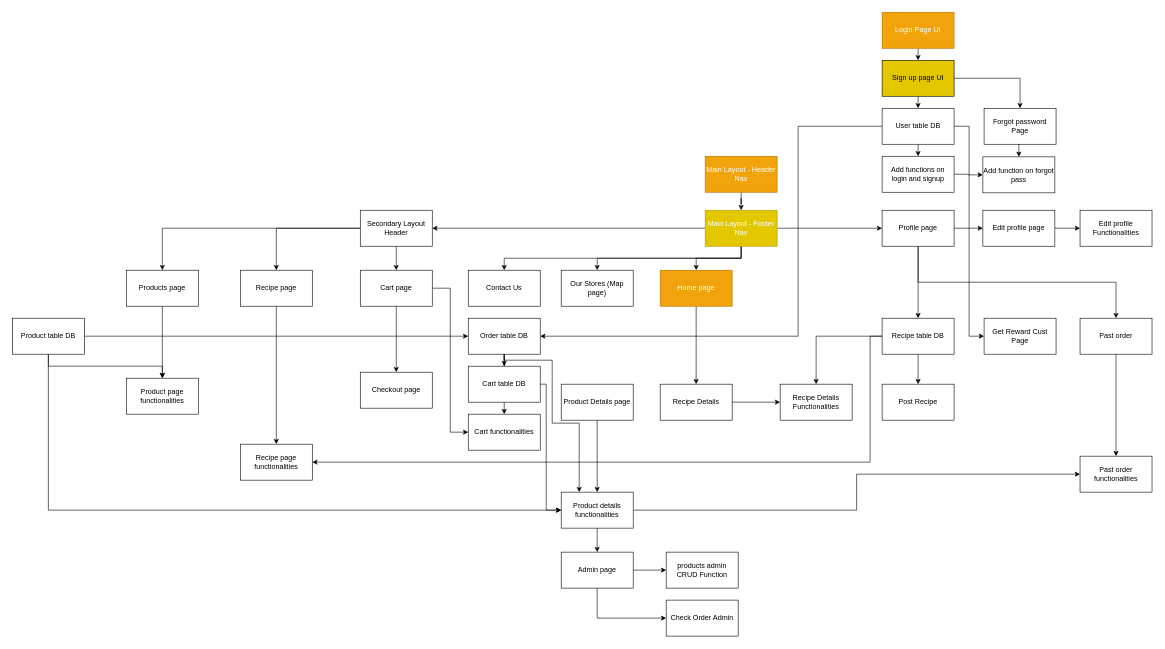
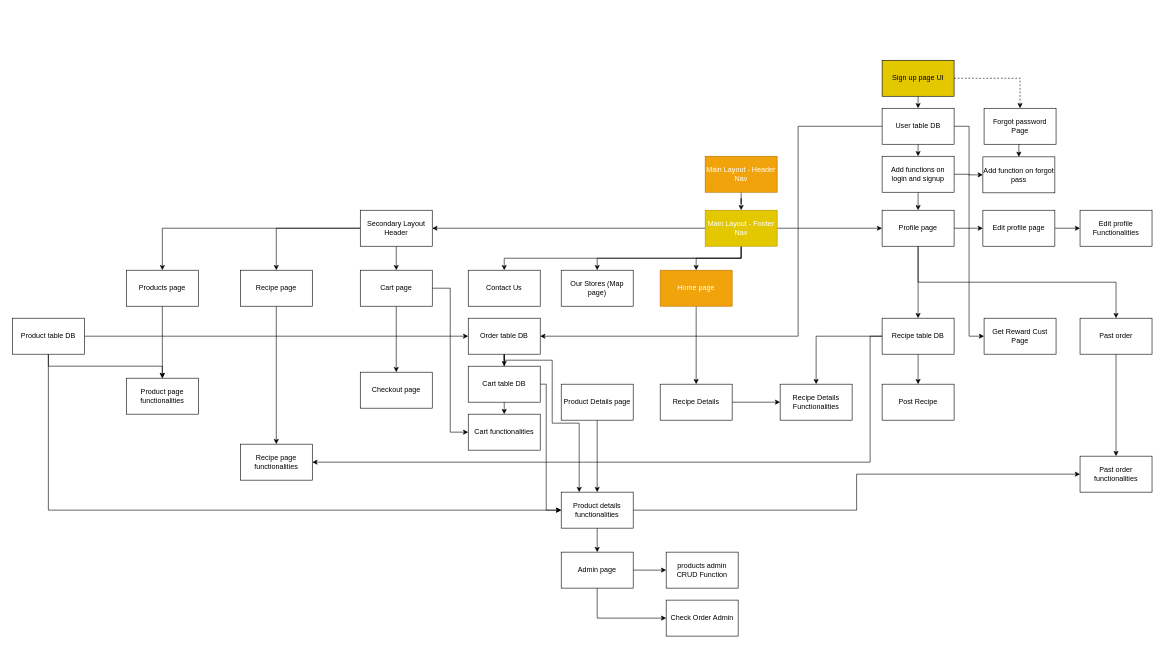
node "Login Page UI": removed
edge "Login Page UI" -> "Sign up page UI": removed
edge "Sign up page UI" -> "Forgot password Page": style solid -> dashed
edge "Add functions on login and signup" -> "Profile page": added
